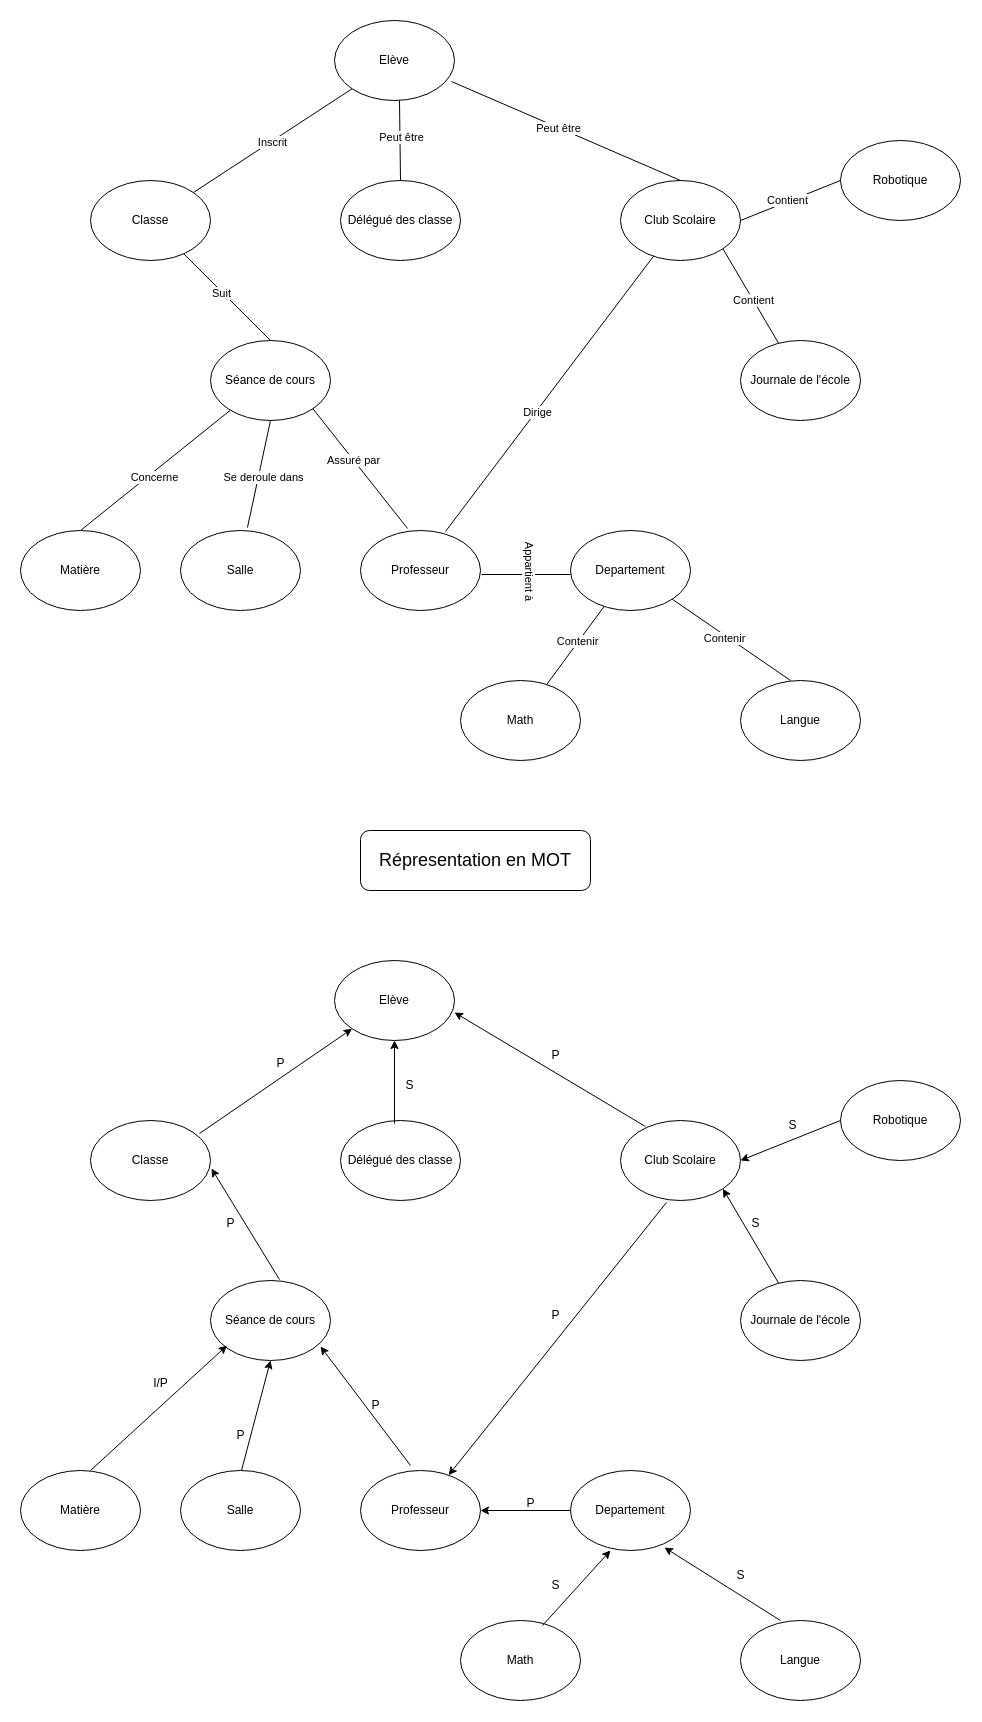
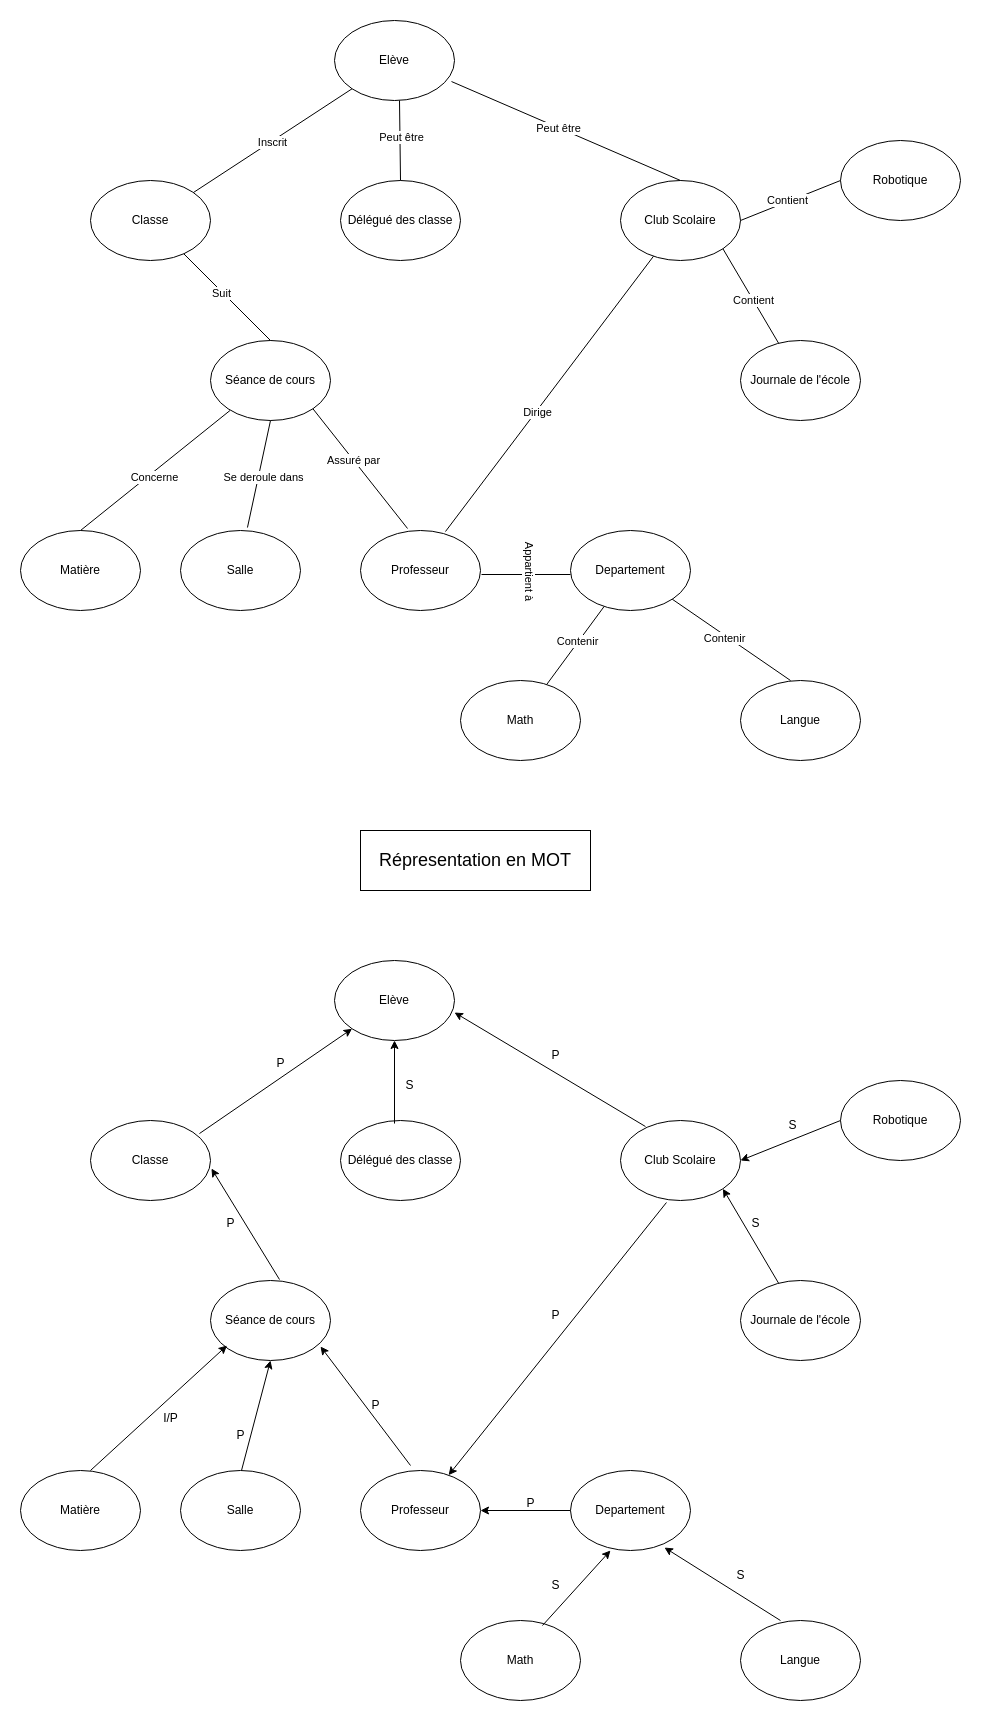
node "Répresentation en MOT": shape rounded rectangle -> rectangle
node "I/P": moved (161, 1384) -> (171, 1419)
